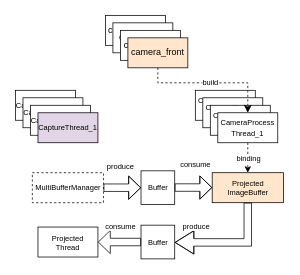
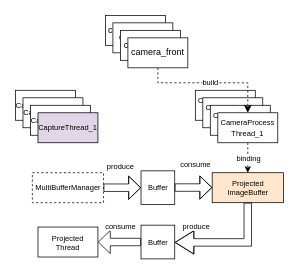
node "camera_front": fillcolor #ffe6cc -> #ffffff
